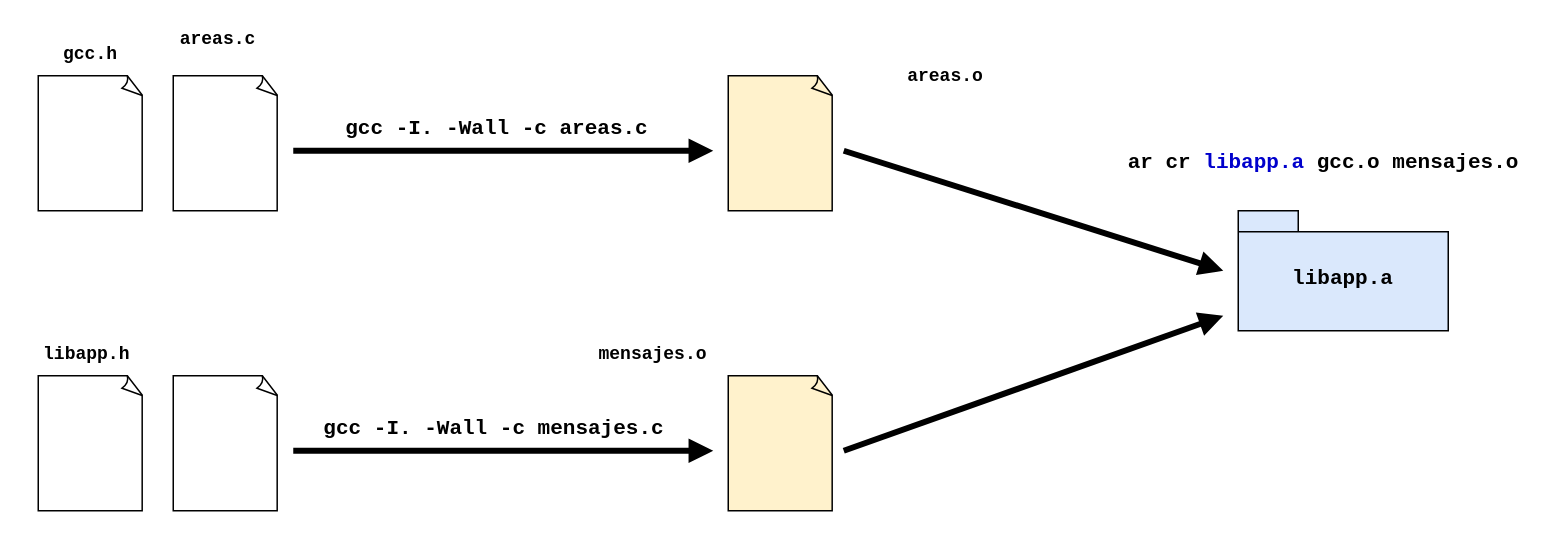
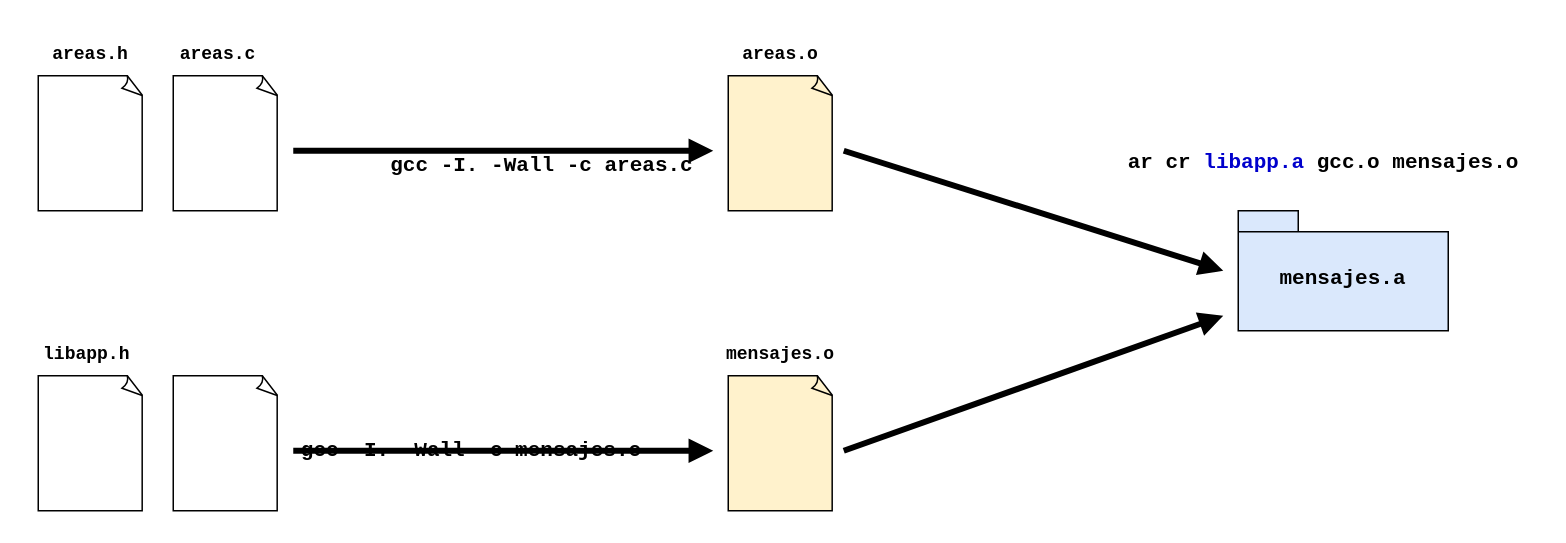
node "areas.c": moved (218, 38) -> (218, 53)
node "gcc.h": label "gcc.h" -> "areas.h"
node "areas.o": moved (946, 76) -> (781, 53)
node "gcc -I. -Wall -c areas.c": moved (497, 128) -> (542, 166)
node "libapp.a": label "libapp.a" -> "mensajes.a"
node "mensajes.o": moved (653, 353) -> (781, 353)
node "gcc -I. -Wall -c mensajes.c": moved (494, 428) -> (472, 451)
